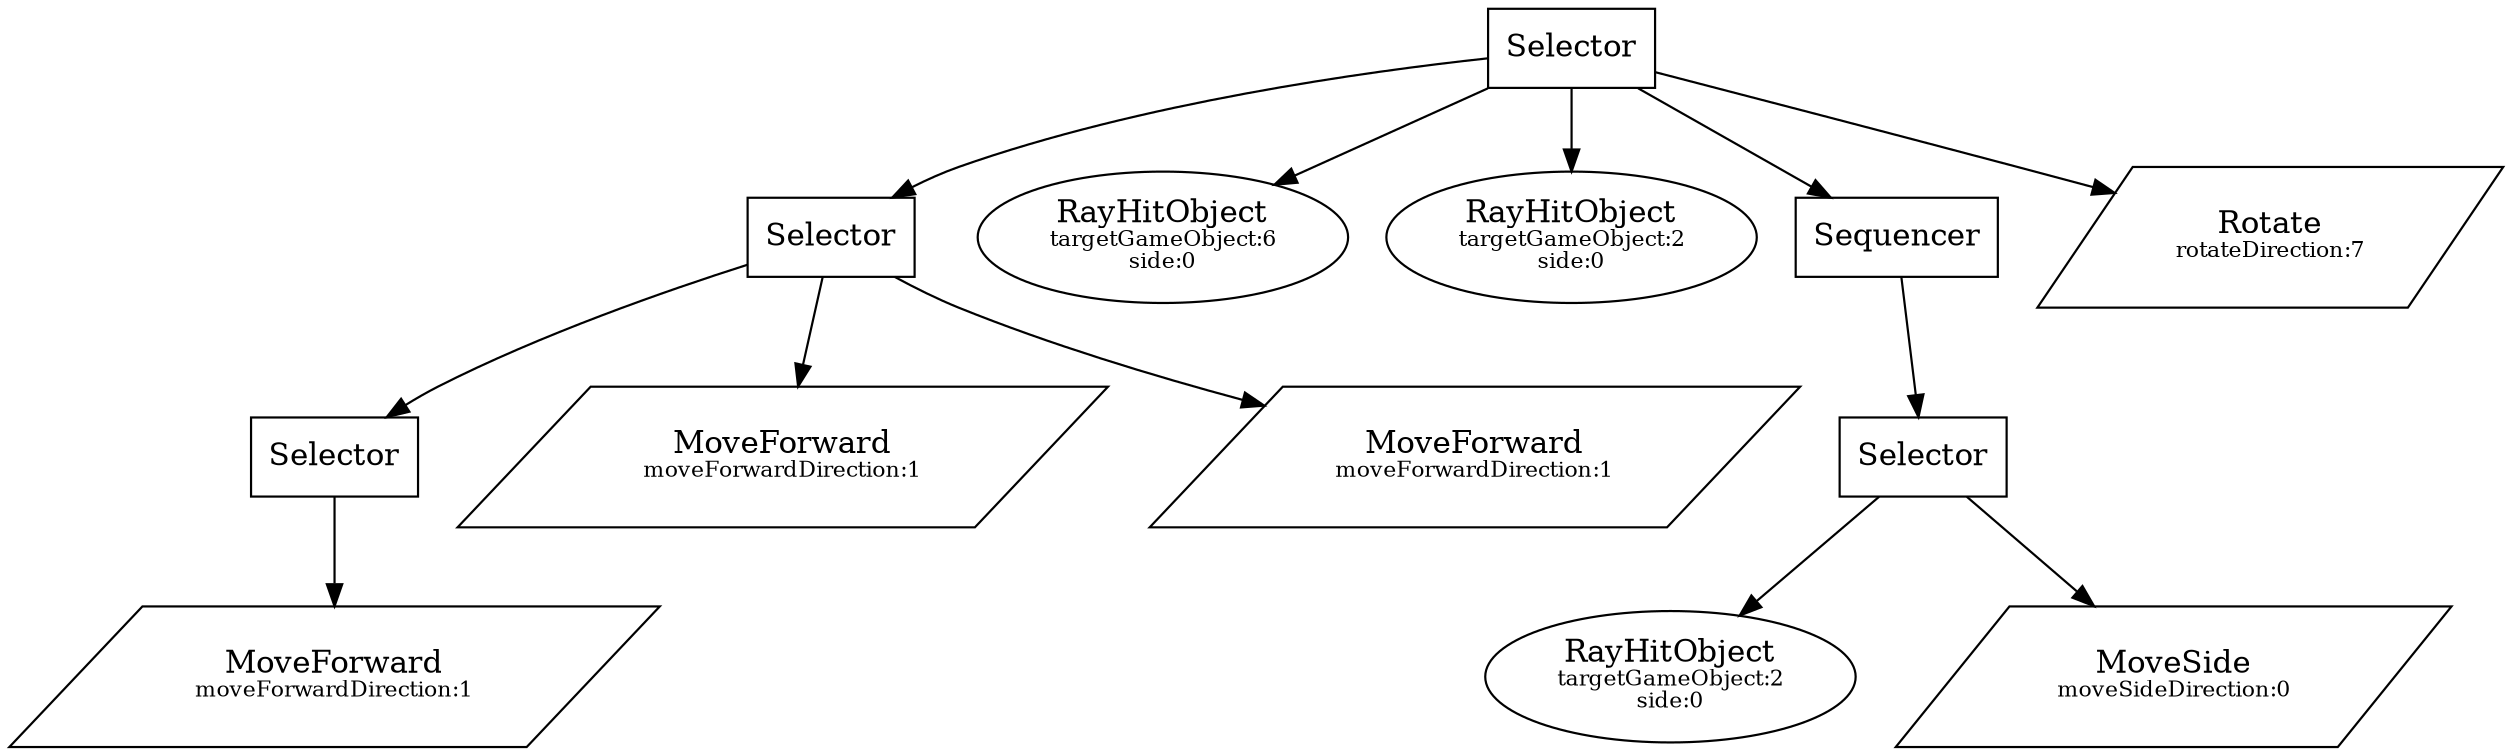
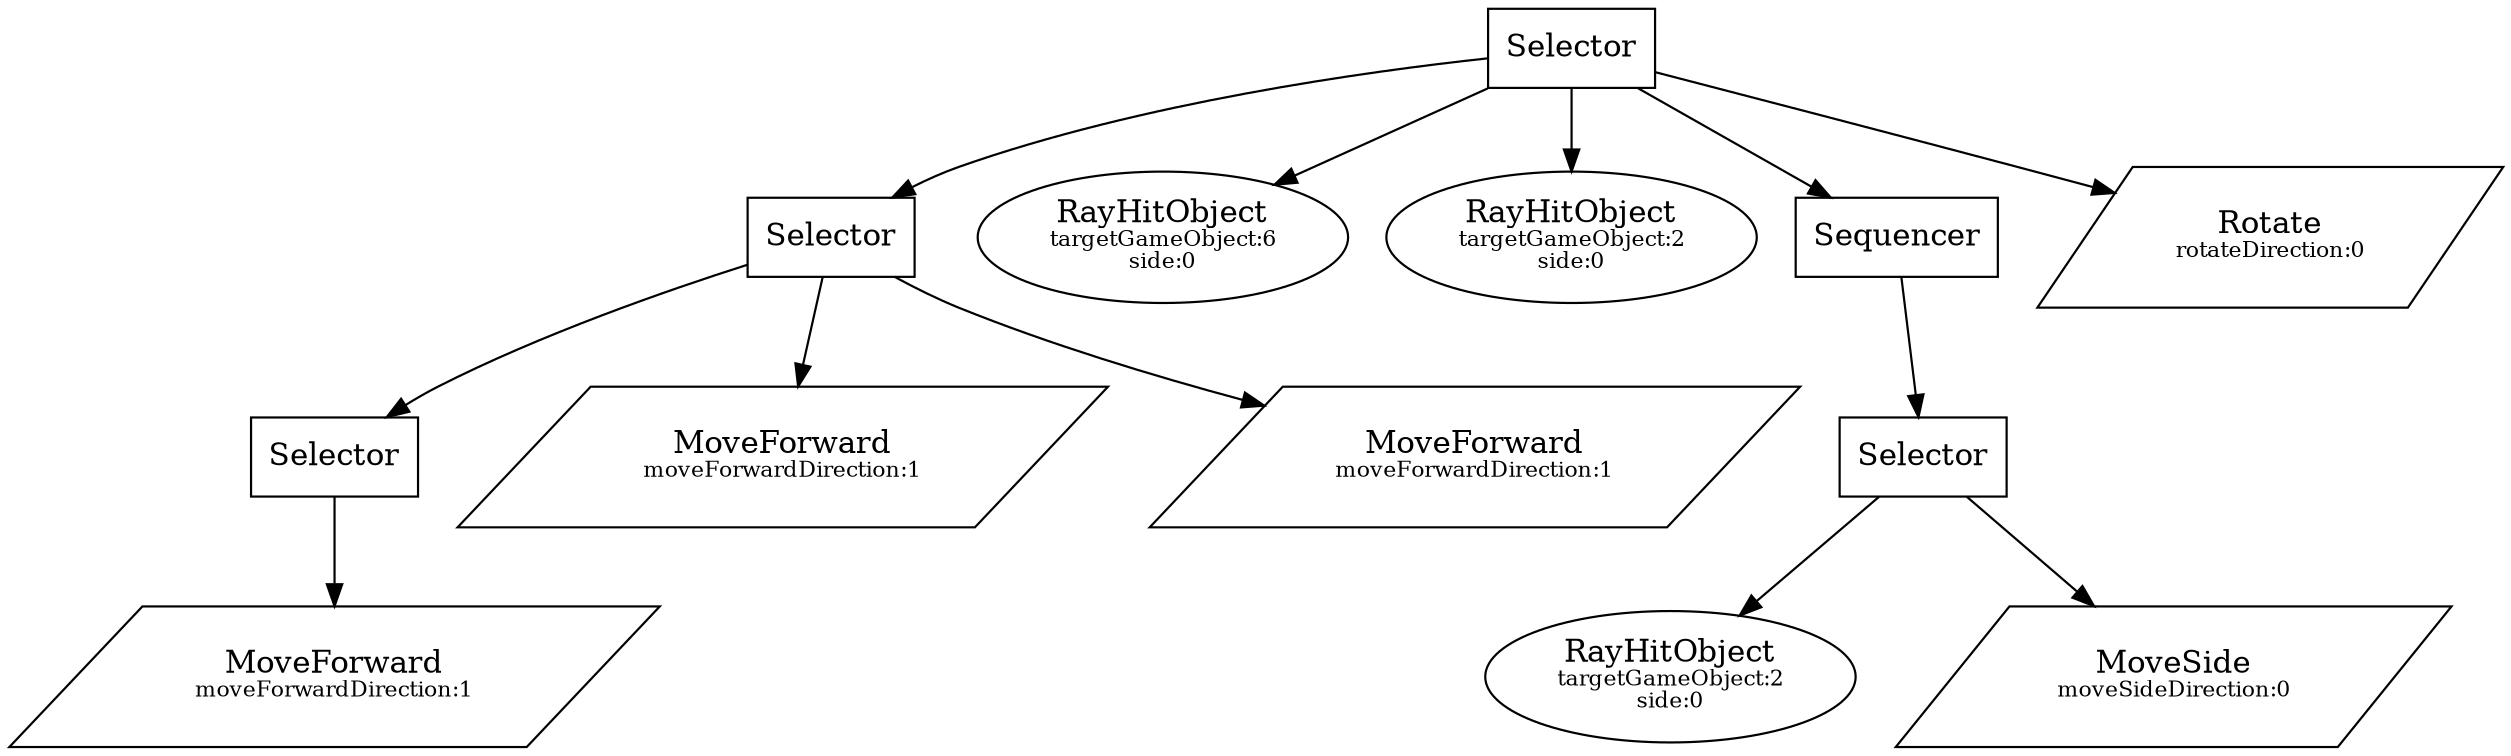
node "Rotate": text "rotateDirection:7" -> "rotateDirection:0"
